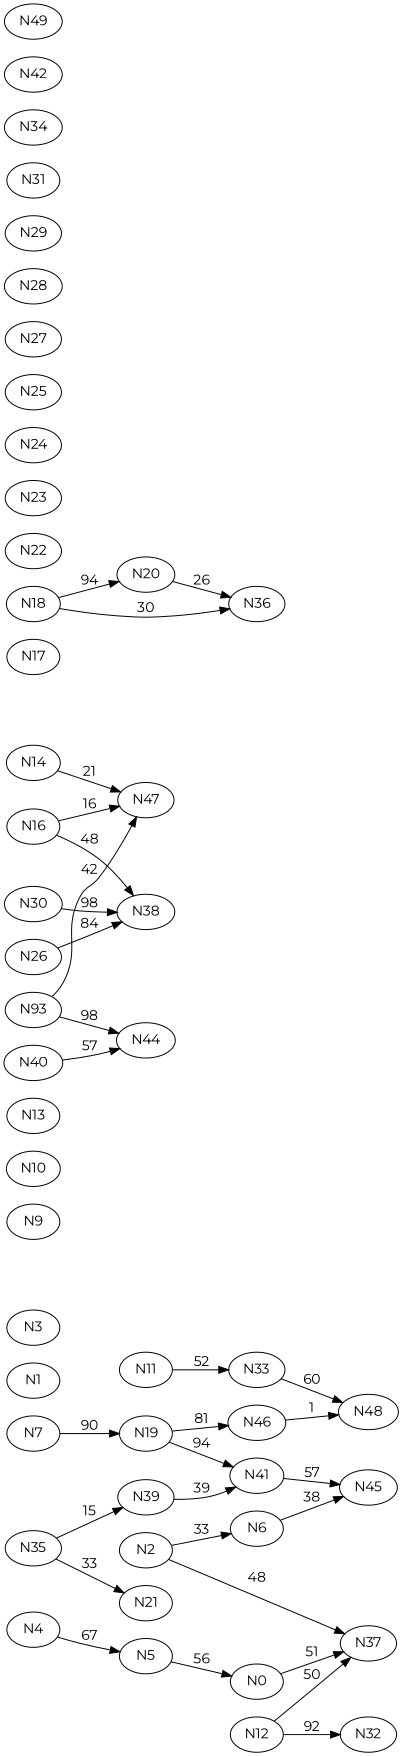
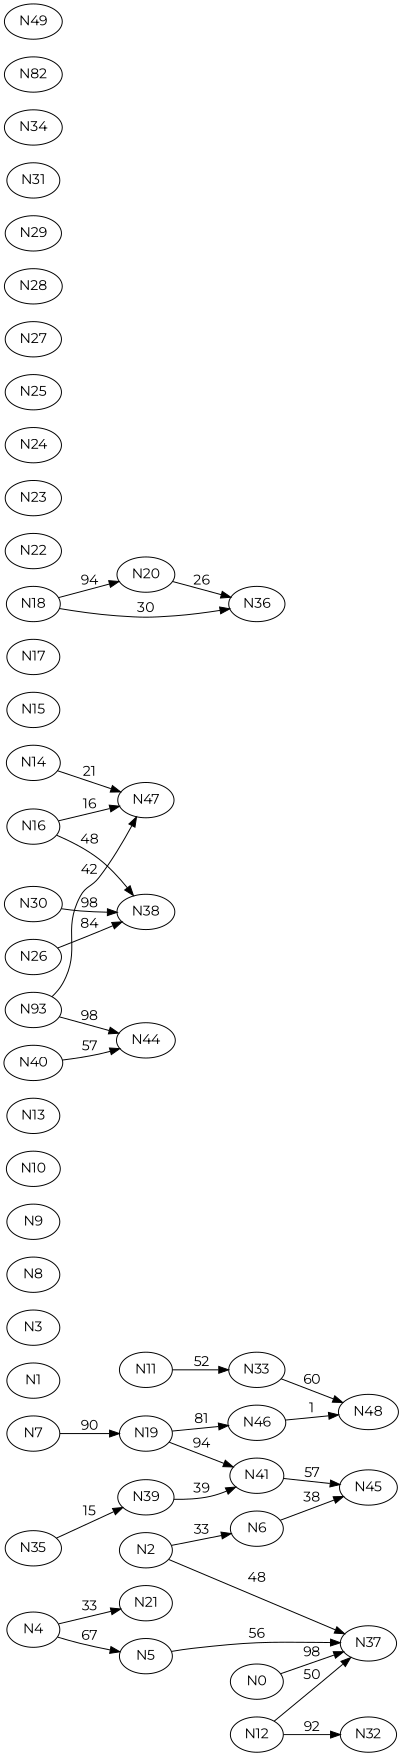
node "N42": label "N42" -> "N82"
node "N15": added
node "N8": added
edge "N35" -> "N21": now "N4" -> "N21"
edge "N0" -> "N37": label "51" -> "98"
edge "N5" -> "N0": now "N5" -> "N37"
